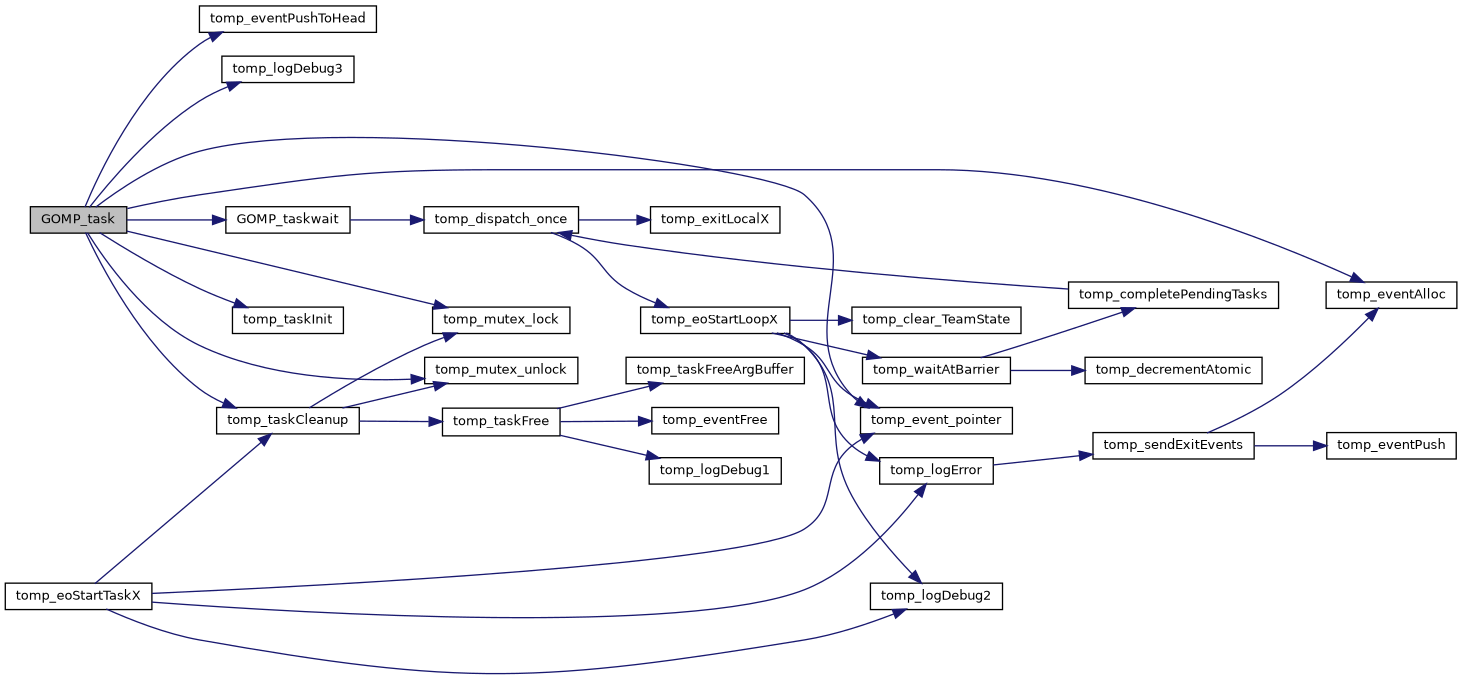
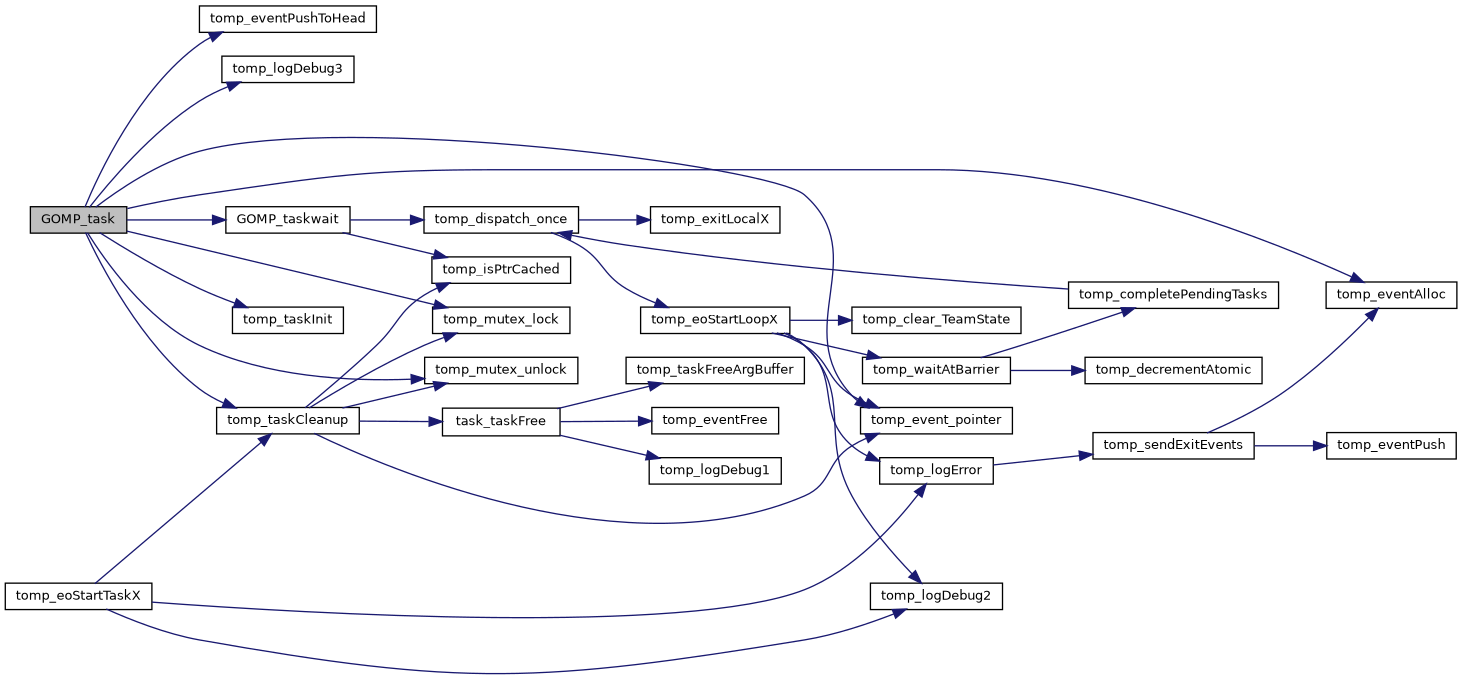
node "tomp_isPtrCached": added
node "tomp_taskFree": label "tomp_taskFree" -> "task_taskFree"
edge "tomp_eoStartTaskX" -> "tomp_event_pointer": now "tomp_taskCleanup" -> "tomp_event_pointer"
